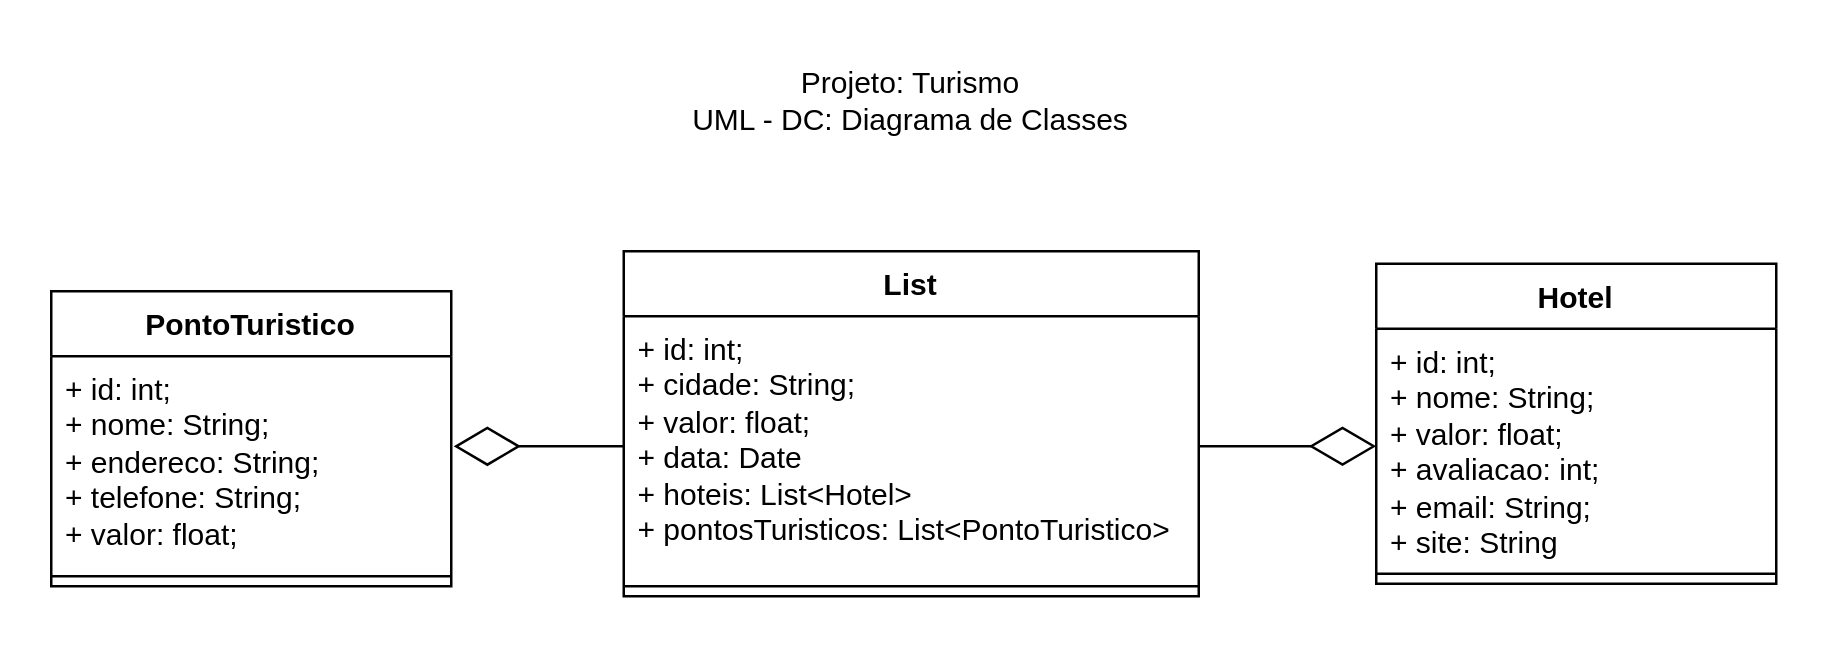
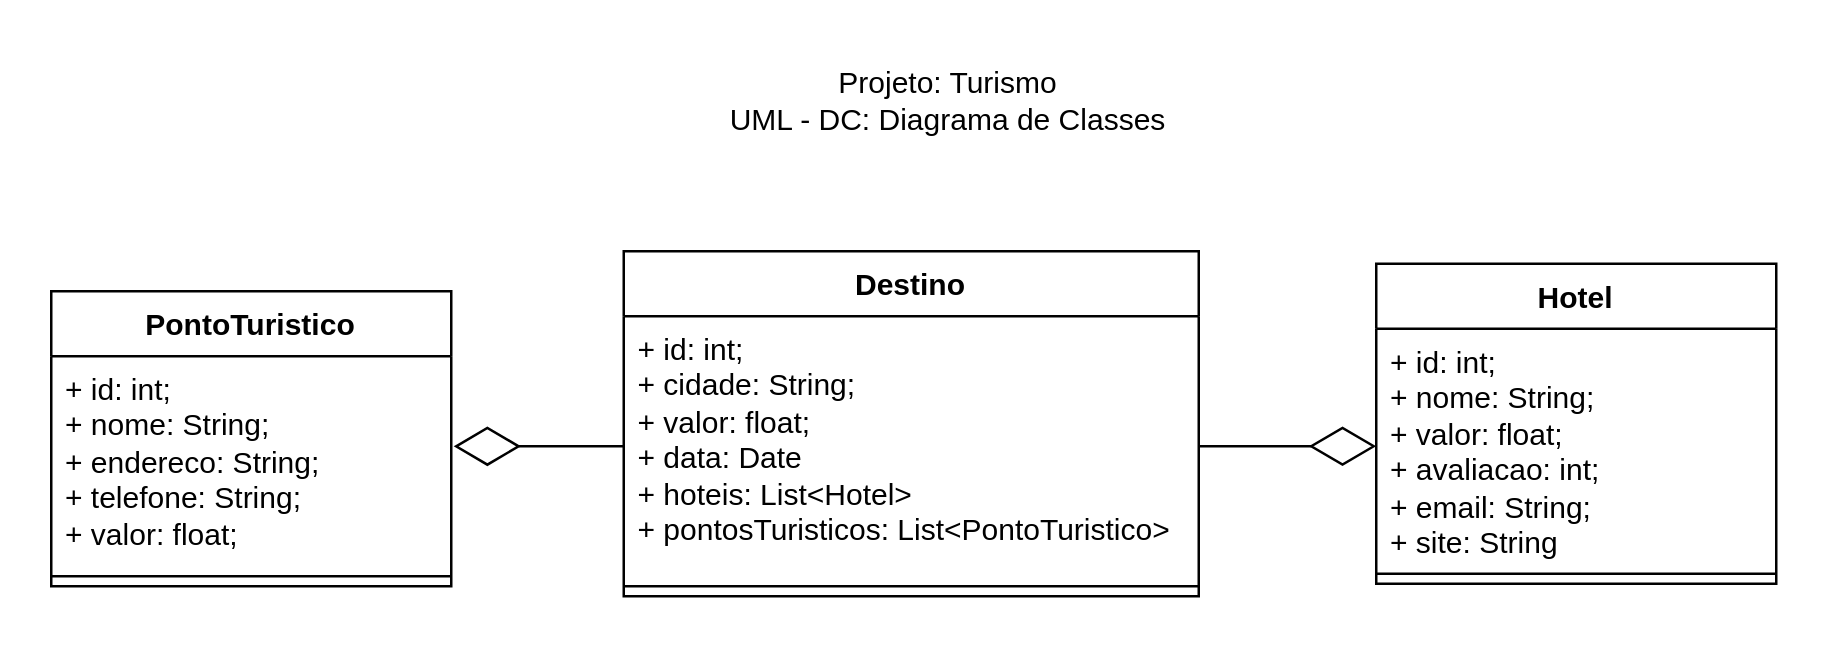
node "Projeto: Turismo UML - DC: Diagrama de Classes": moved (911, 101) -> (949, 101)
node "List": label "List" -> "Destino"
